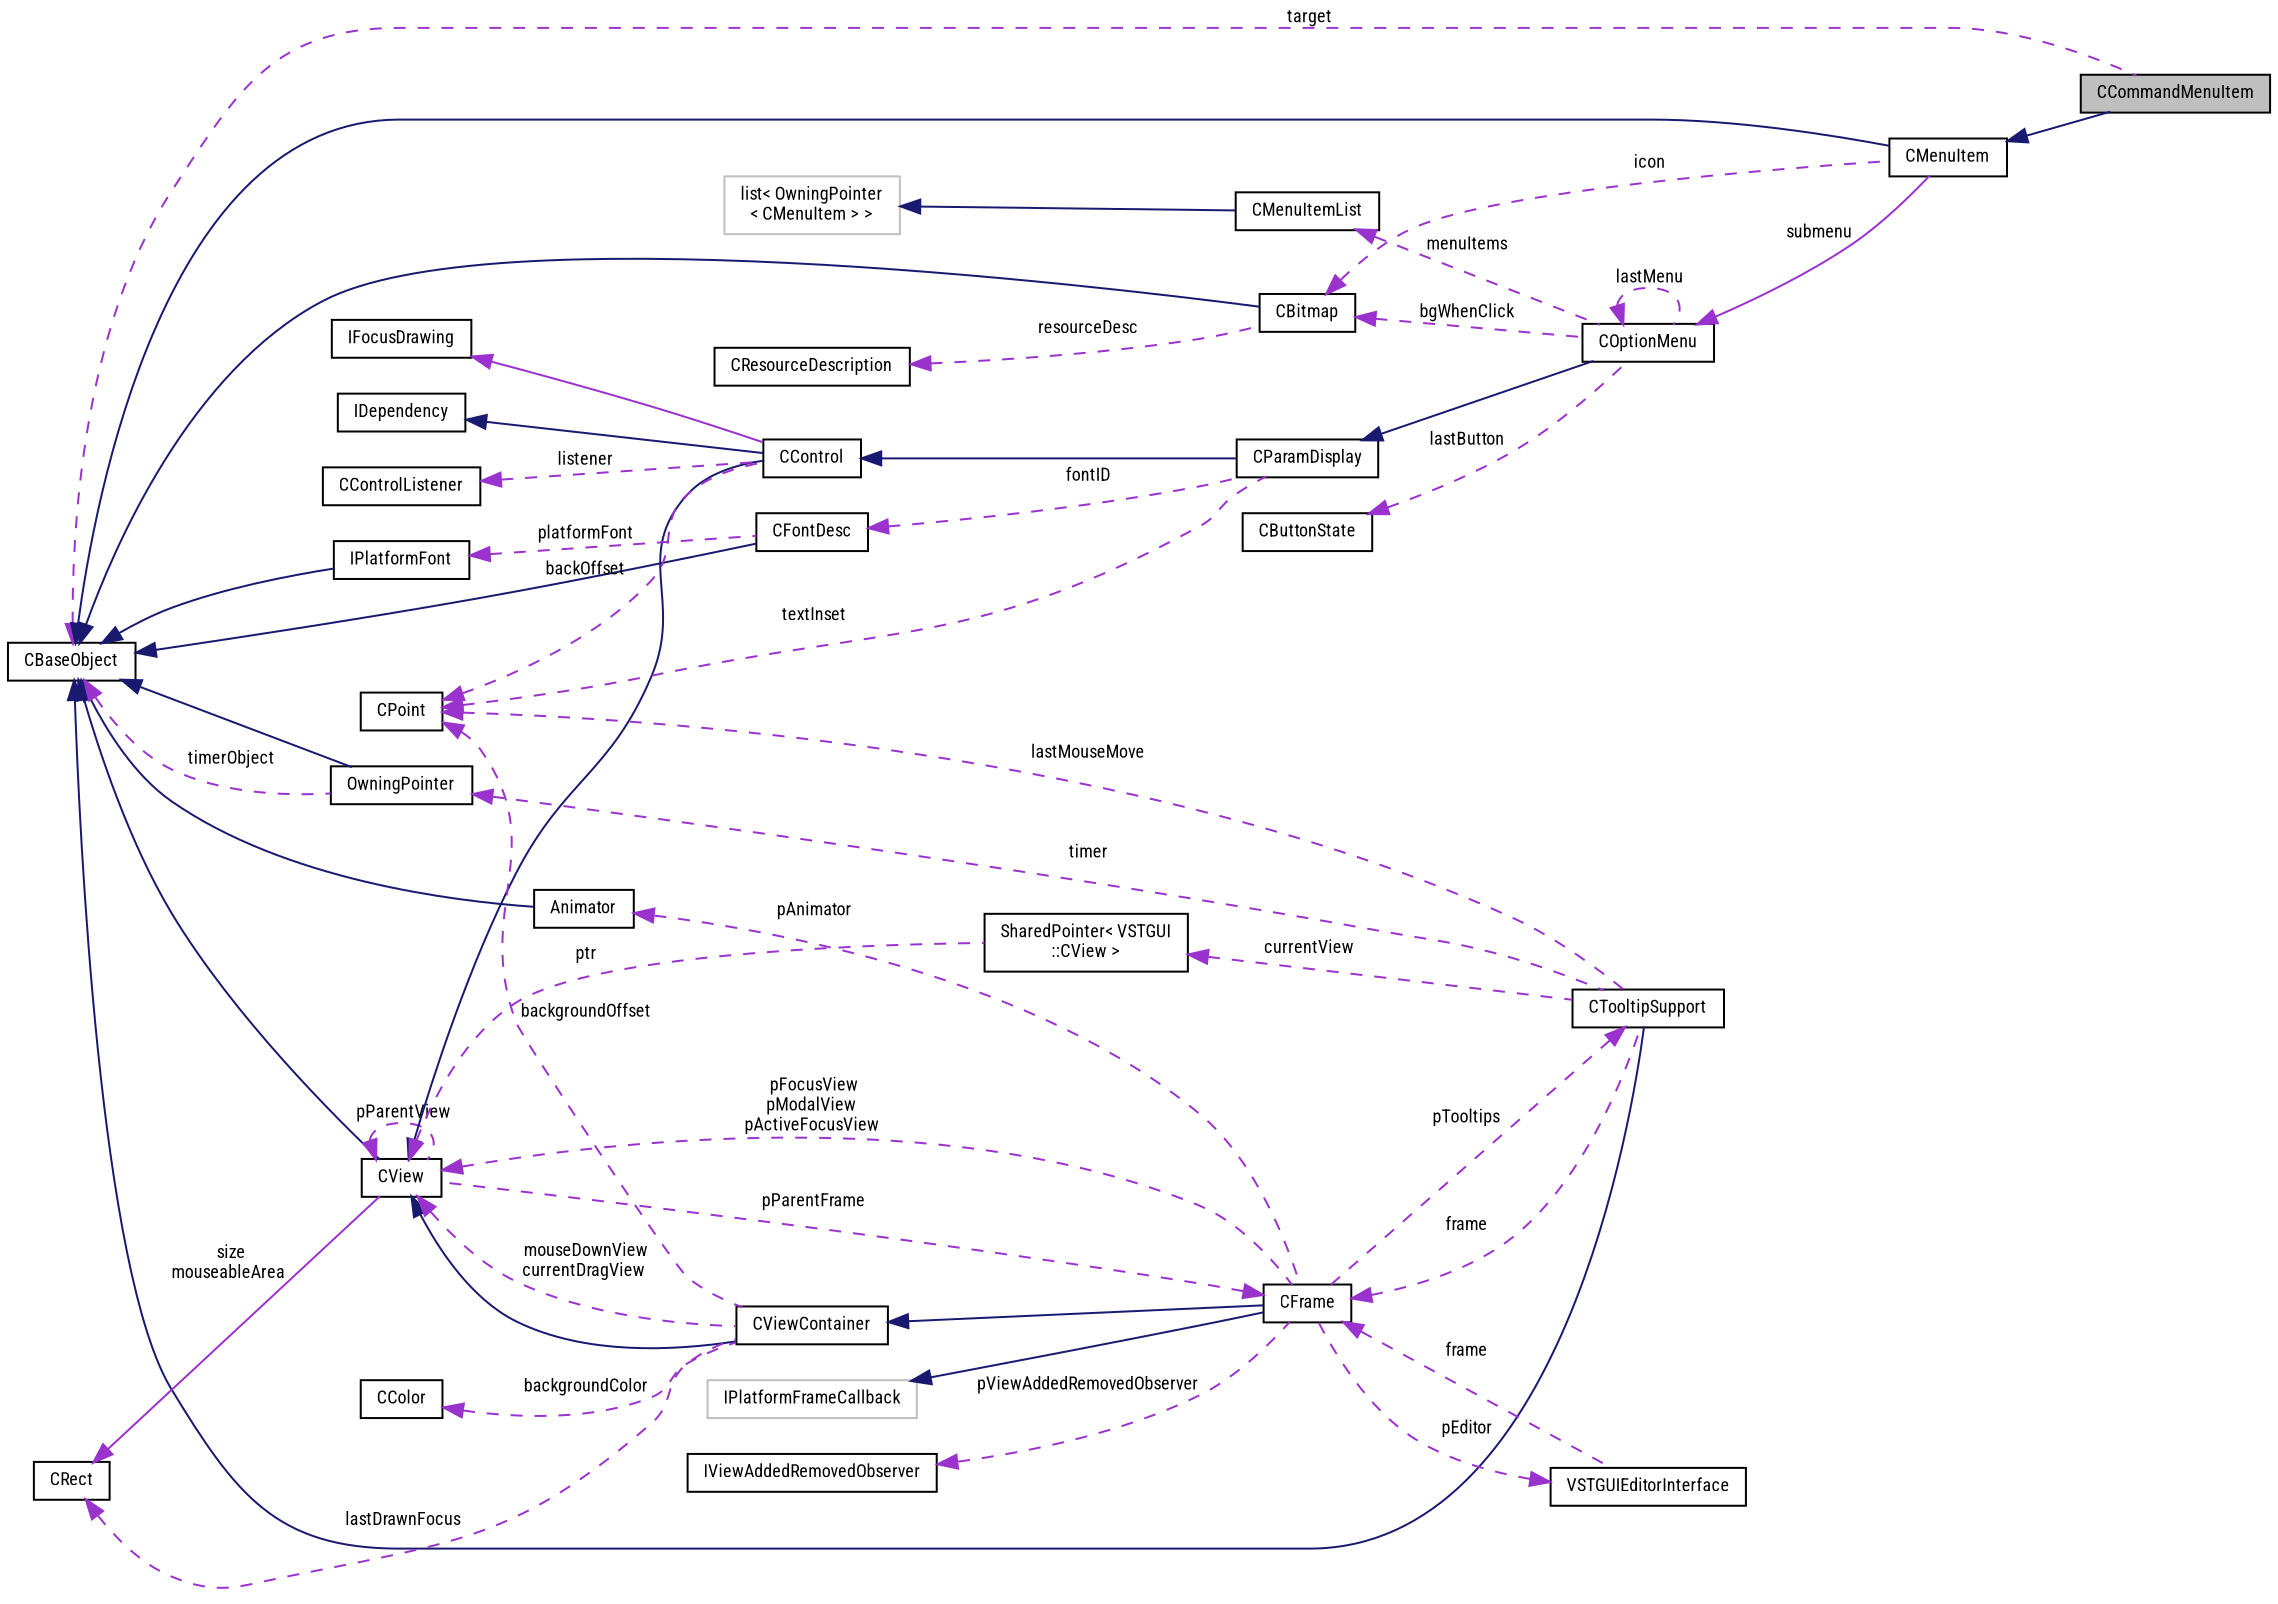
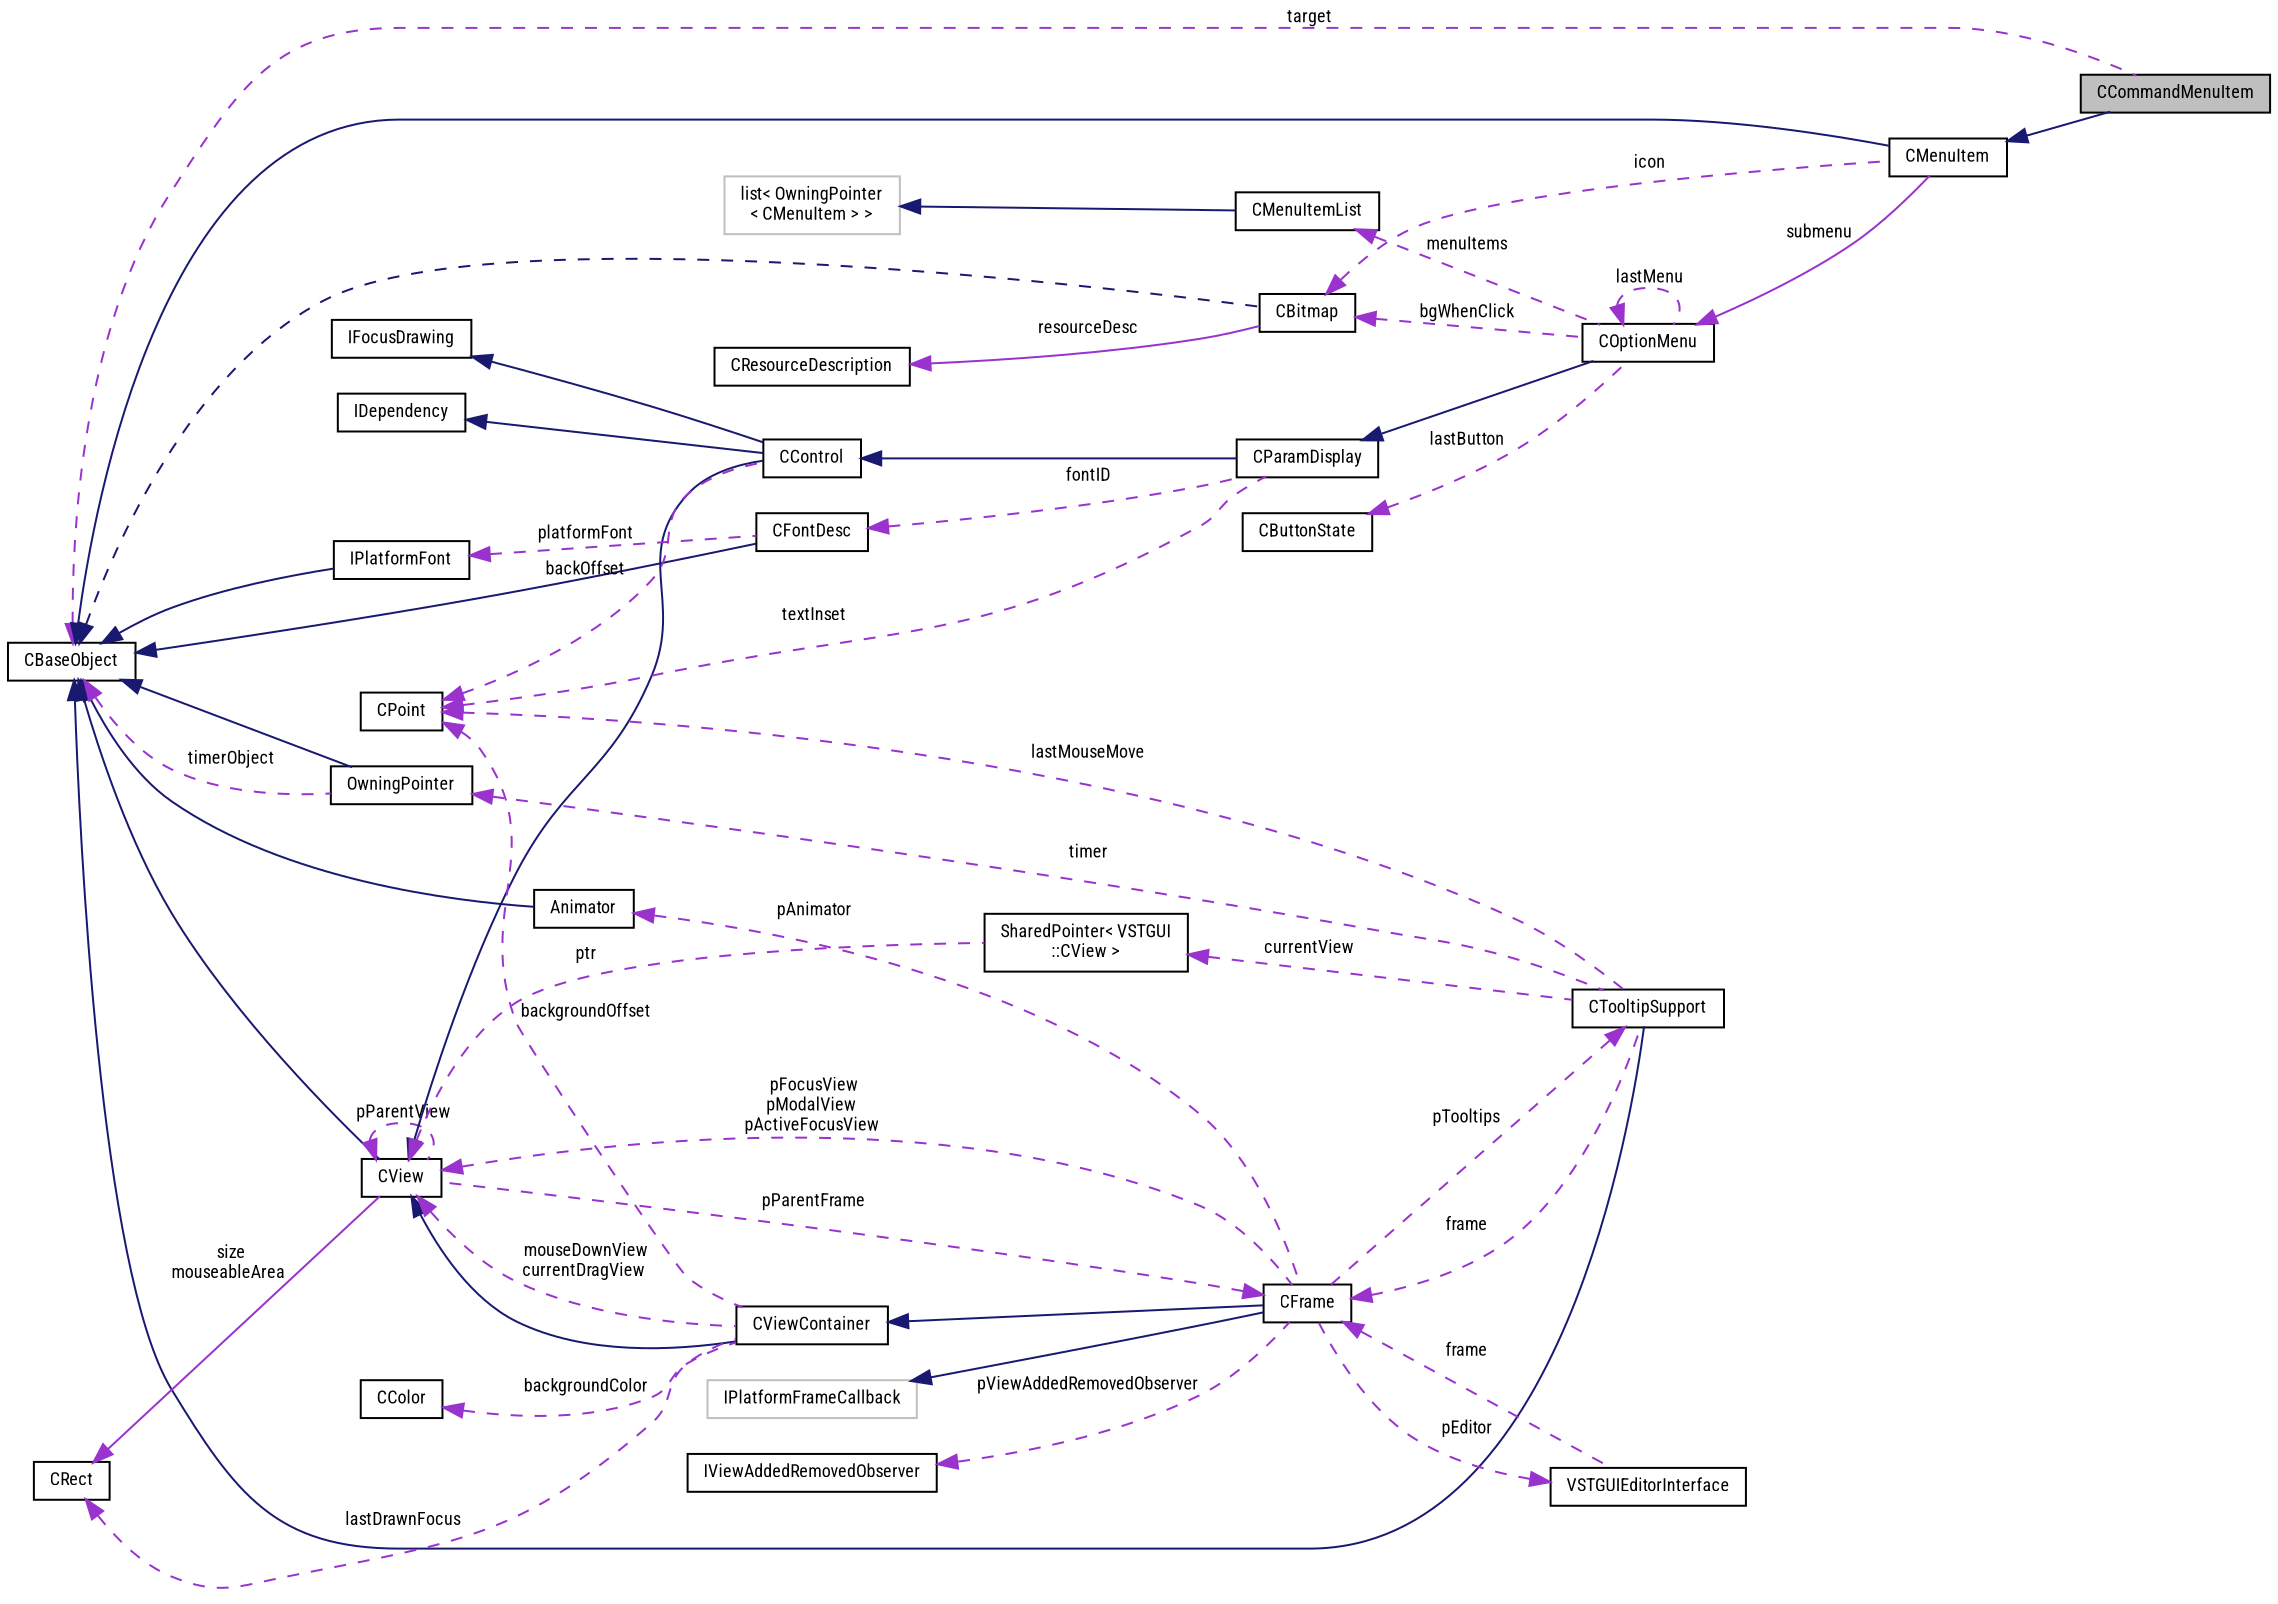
edge "CBitmap" -> "CBaseObject": style solid -> dashed
edge "CBitmap" -> "CResourceDescription": style dashed -> solid
edge "CControl" -> "IFocusDrawing": color darkorchid3 -> midnightblue
node "CControlListener": removed
